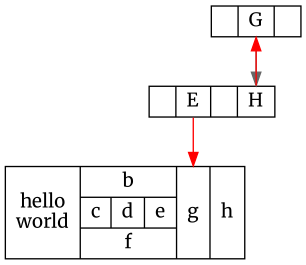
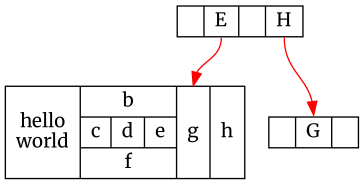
edge "G" -> "E": removed
